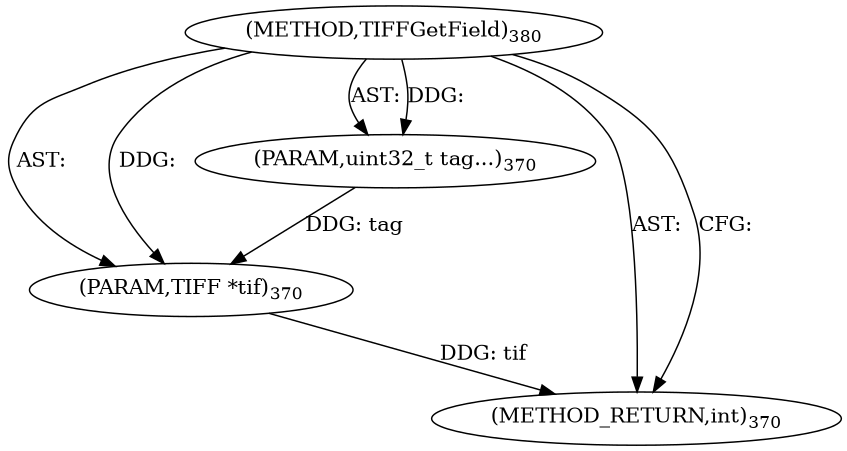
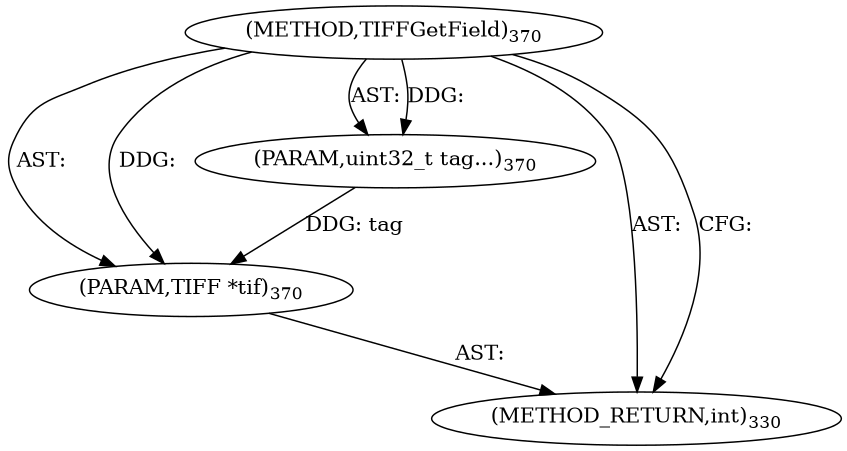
node "(METHOD,TIFFGetField)": text "380" -> "370"
edge "(PARAM,TIFF *tif)" -> "(METHOD_RETURN,int)": label "DDG: tif" -> "AST: "
node "(METHOD_RETURN,int)": text "370" -> "330"
